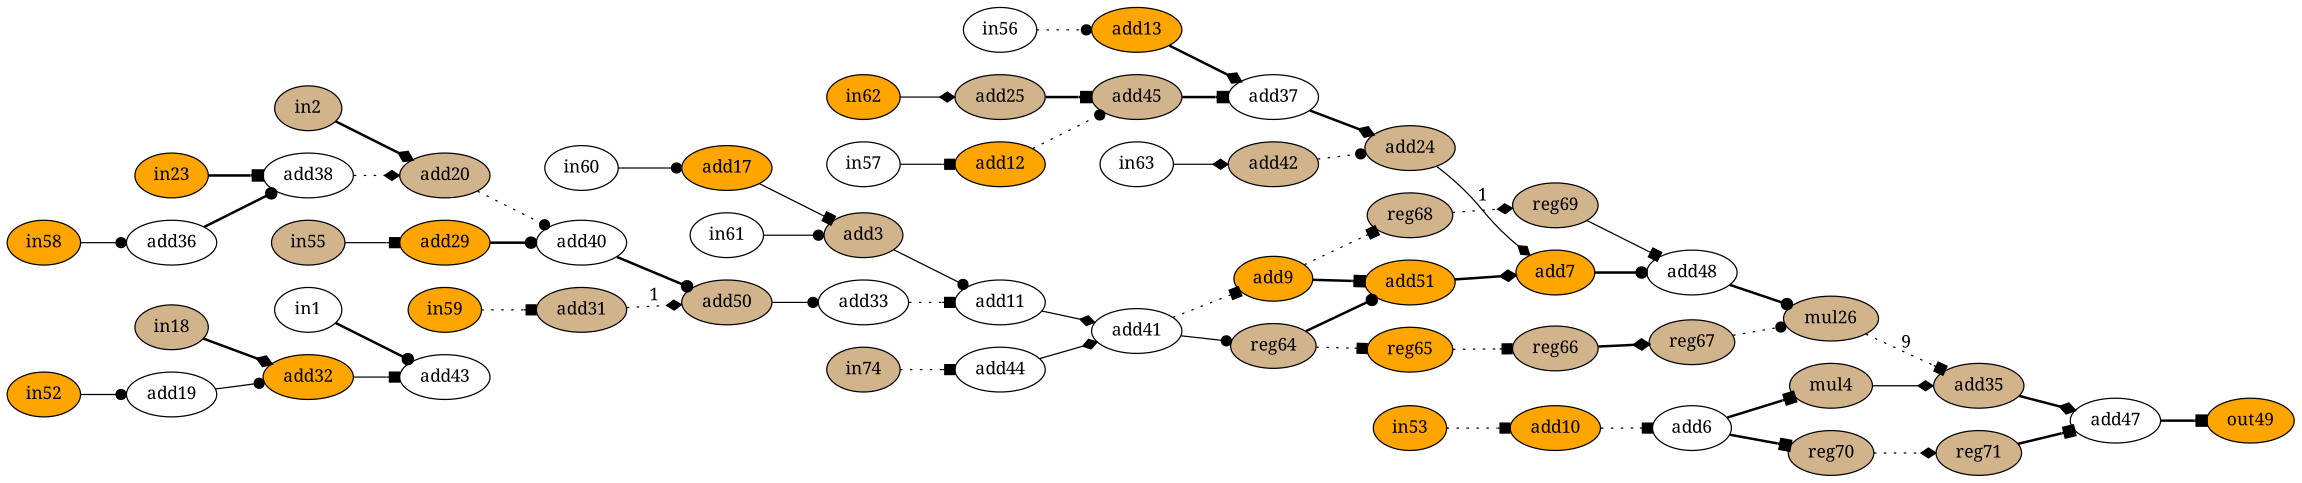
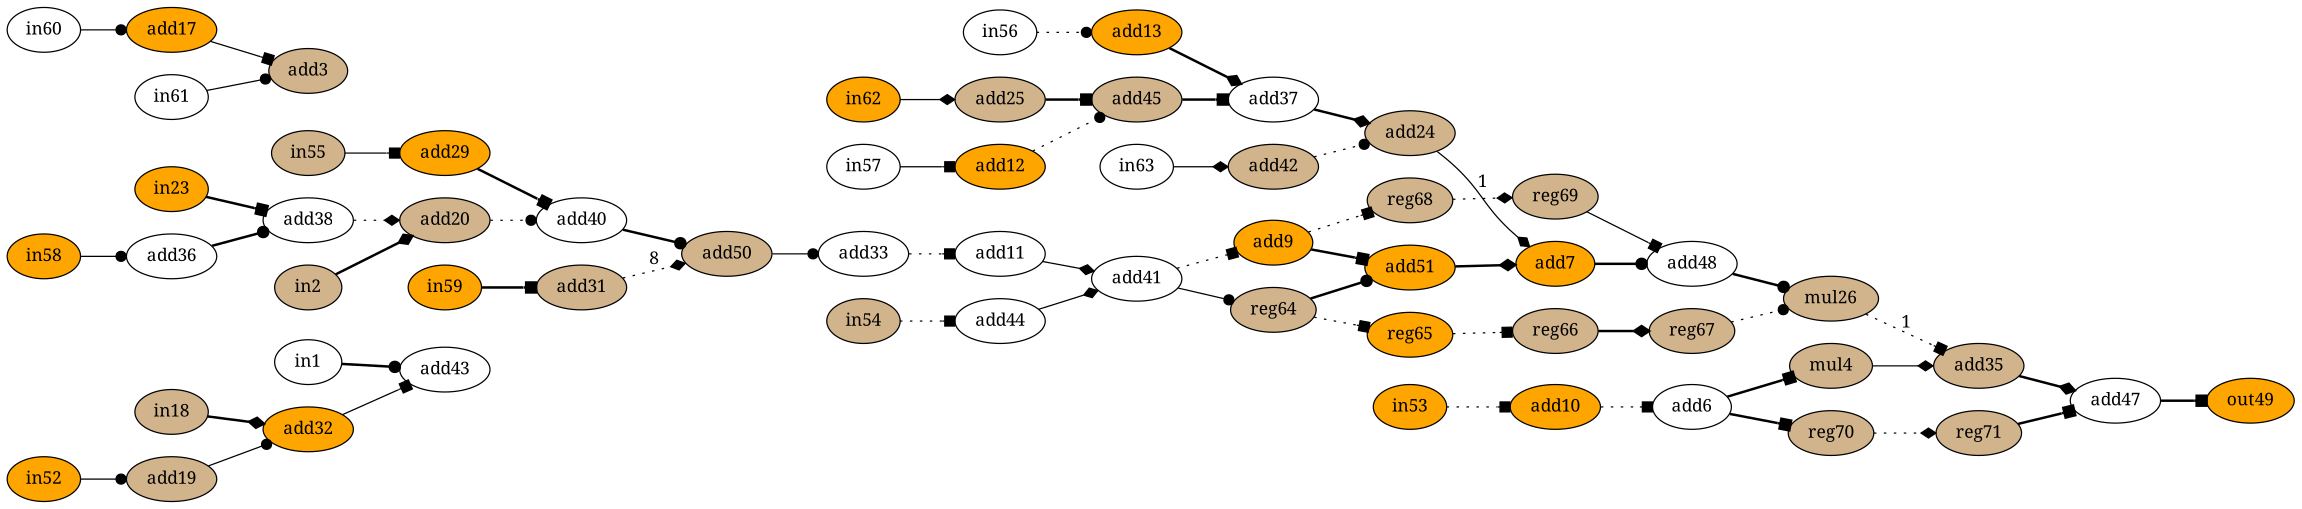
edge "add29" -> "add40": arrowhead dot -> box
edge "add3" -> "add11": removed
edge "add31" -> "add50": label "1" -> "8"
edge "in59" -> "add31": style dotted -> bold
edge "mul26" -> "add35": label "9" -> "1"
node "in74": label "in74" -> "in54"
node "add19": fillcolor white -> tan
